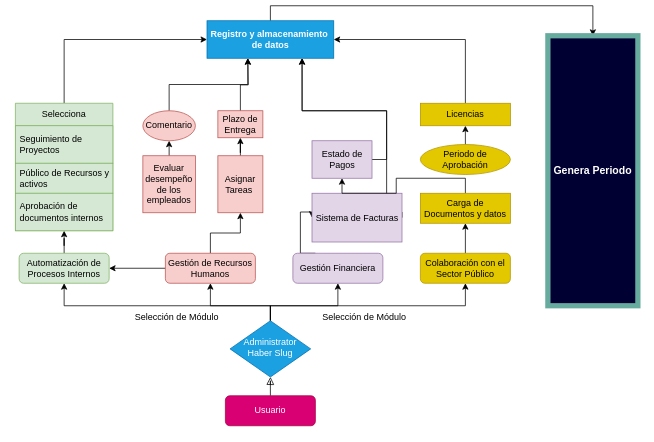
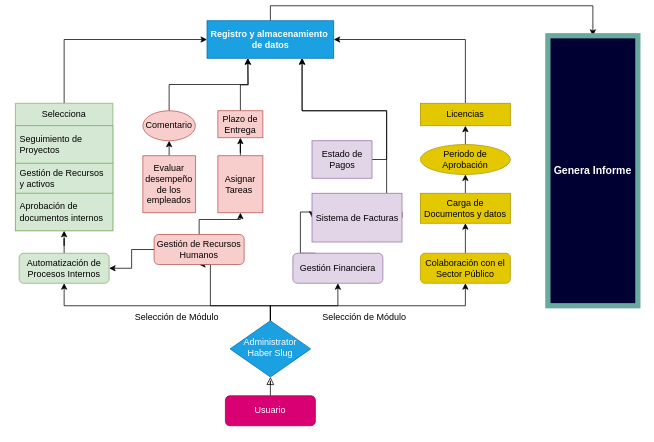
node "Genera Periodo": label "Genera Periodo" -> "Genera Informe"
node "Público de Recursos y activos": label "Público de Recursos y activos" -> "Gestión de Recursos y activos"
edge "Carga de Documentos y datos" -> "Estado de Pagos": now "Carga de Documentos y datos" -> "Periodo de Aprobación"
node "Gestión de Recursos Humanos": moved (210, 268) -> (199, 249)
